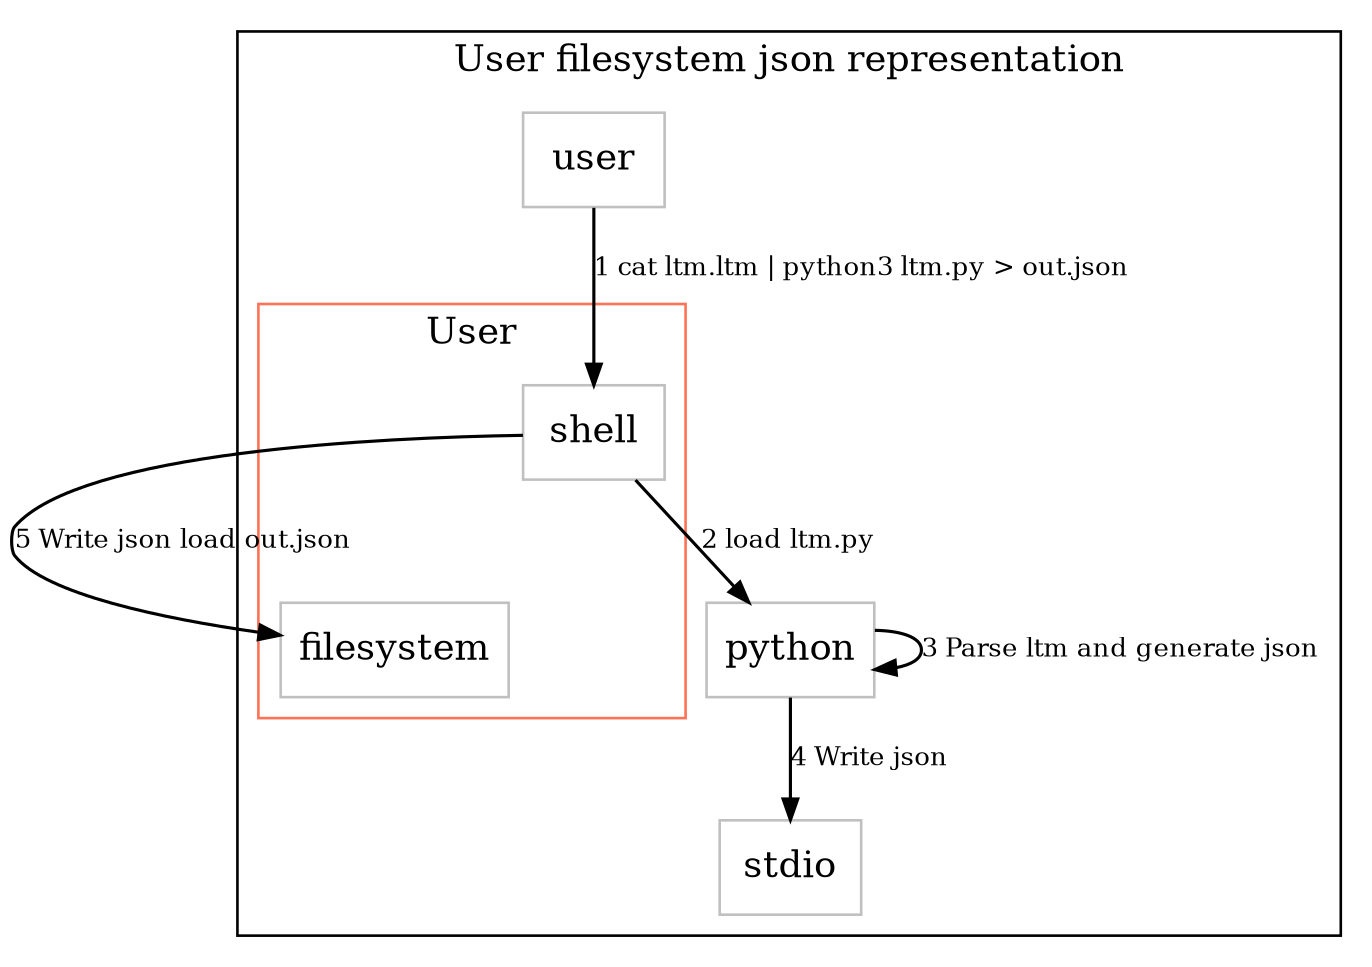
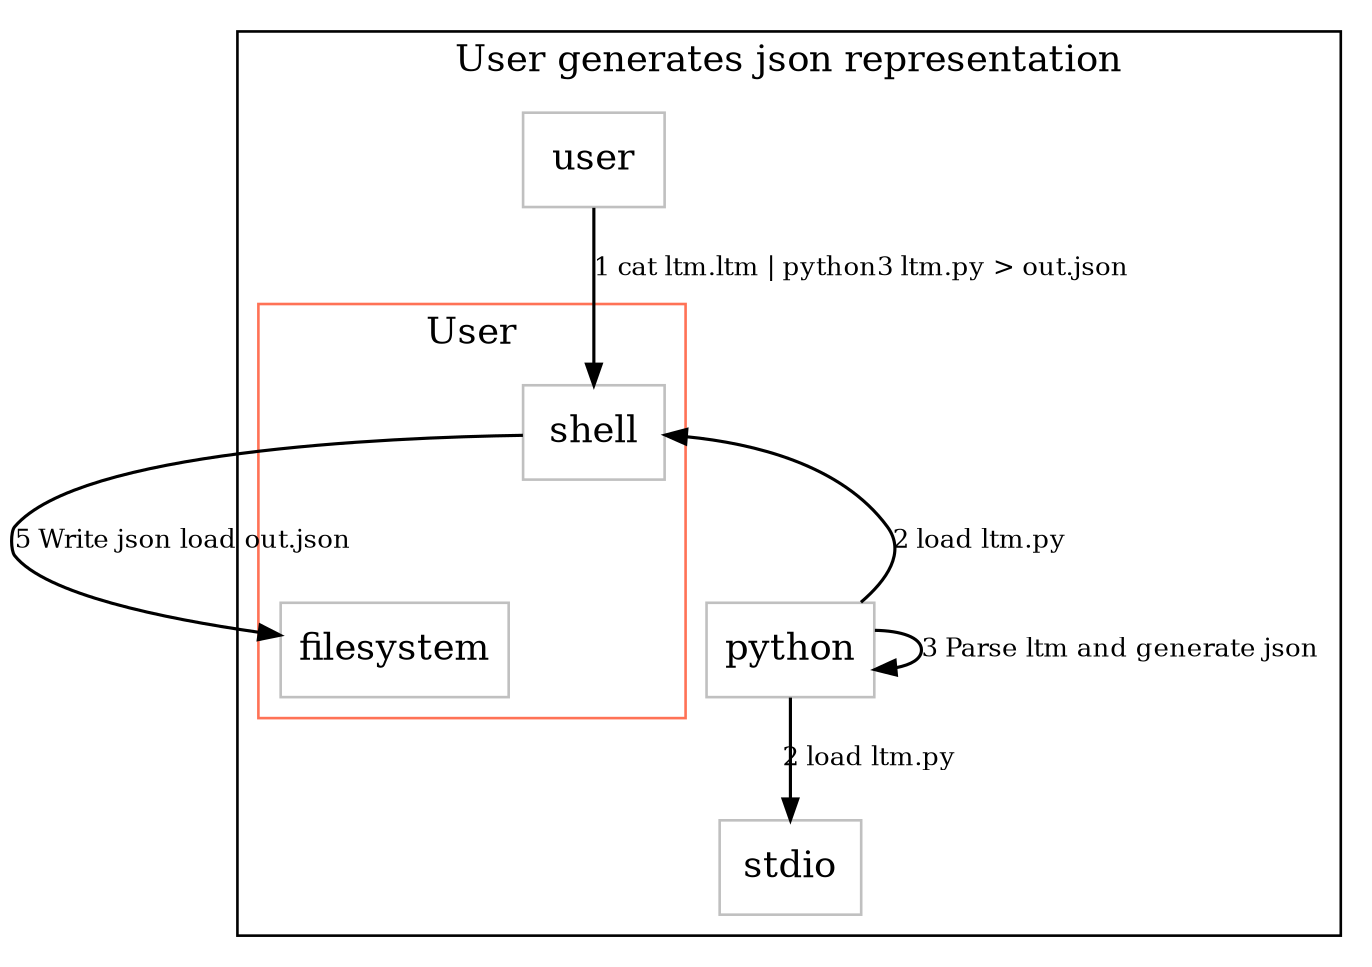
cluster "User filesystem json representation": label "User filesystem json representation" -> "User generates json representation"
edge "shell" -> "python": reversed
edge "python" -> "stdio": label "4 Write json" -> "2 load ltm.py"
